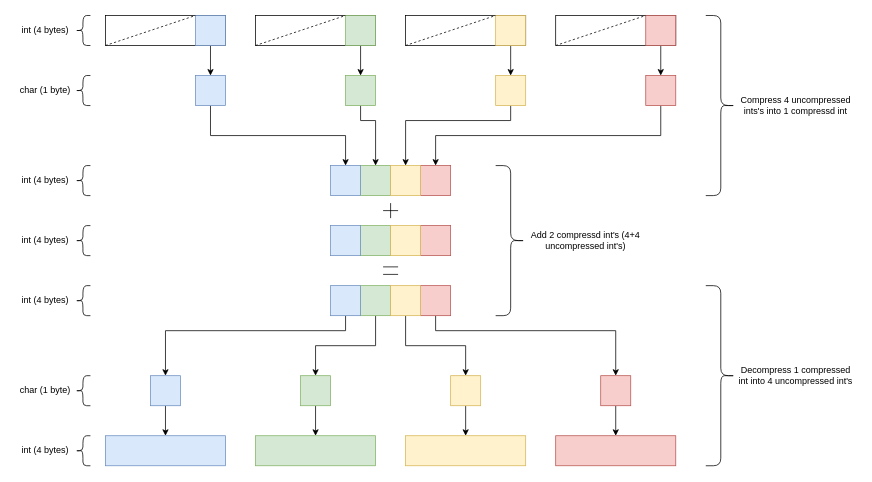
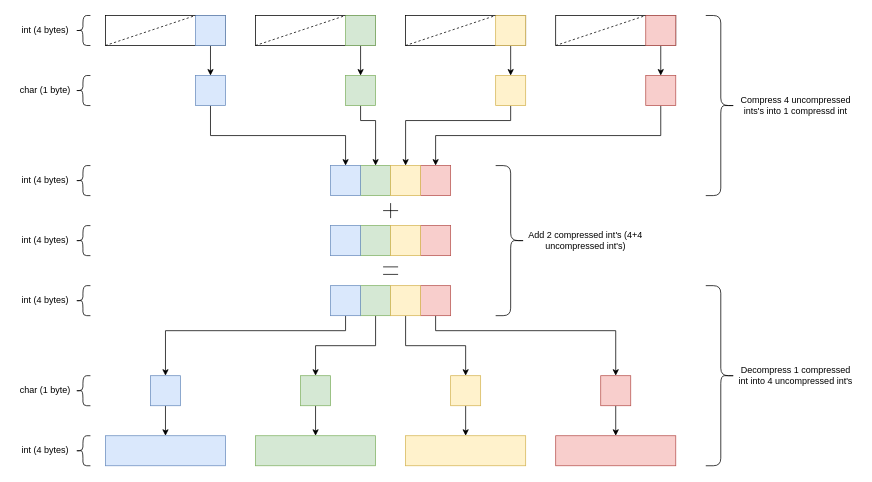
node "Add 2 compressd int's (4+4 uncompressed int's)": label "Add 2 compressd int's (4+4 uncompressed int's)" -> "Add 2 compressed int's (4+4 uncompressed int's)"
